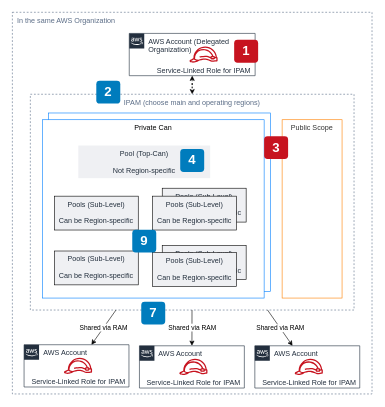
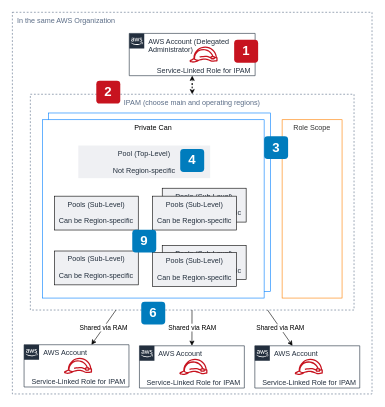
node "AWS Account (Delegated Organization)": label "AWS Account (Delegated Organization)" -> "AWS Account (Delegated Administrator)"
node "2": fillcolor #007cbd -> #c7131f
node "Public Scope": label "Public Scope" -> "Role Scope"
node "3": fillcolor #c7131f -> #007cbd
node "Pool (Top-Can) Not Region-specific": label "Pool (Top-Can) Not Region-specific" -> "Pool (Top-Level) Not Region-specific"
node "7": label "7" -> "6"
